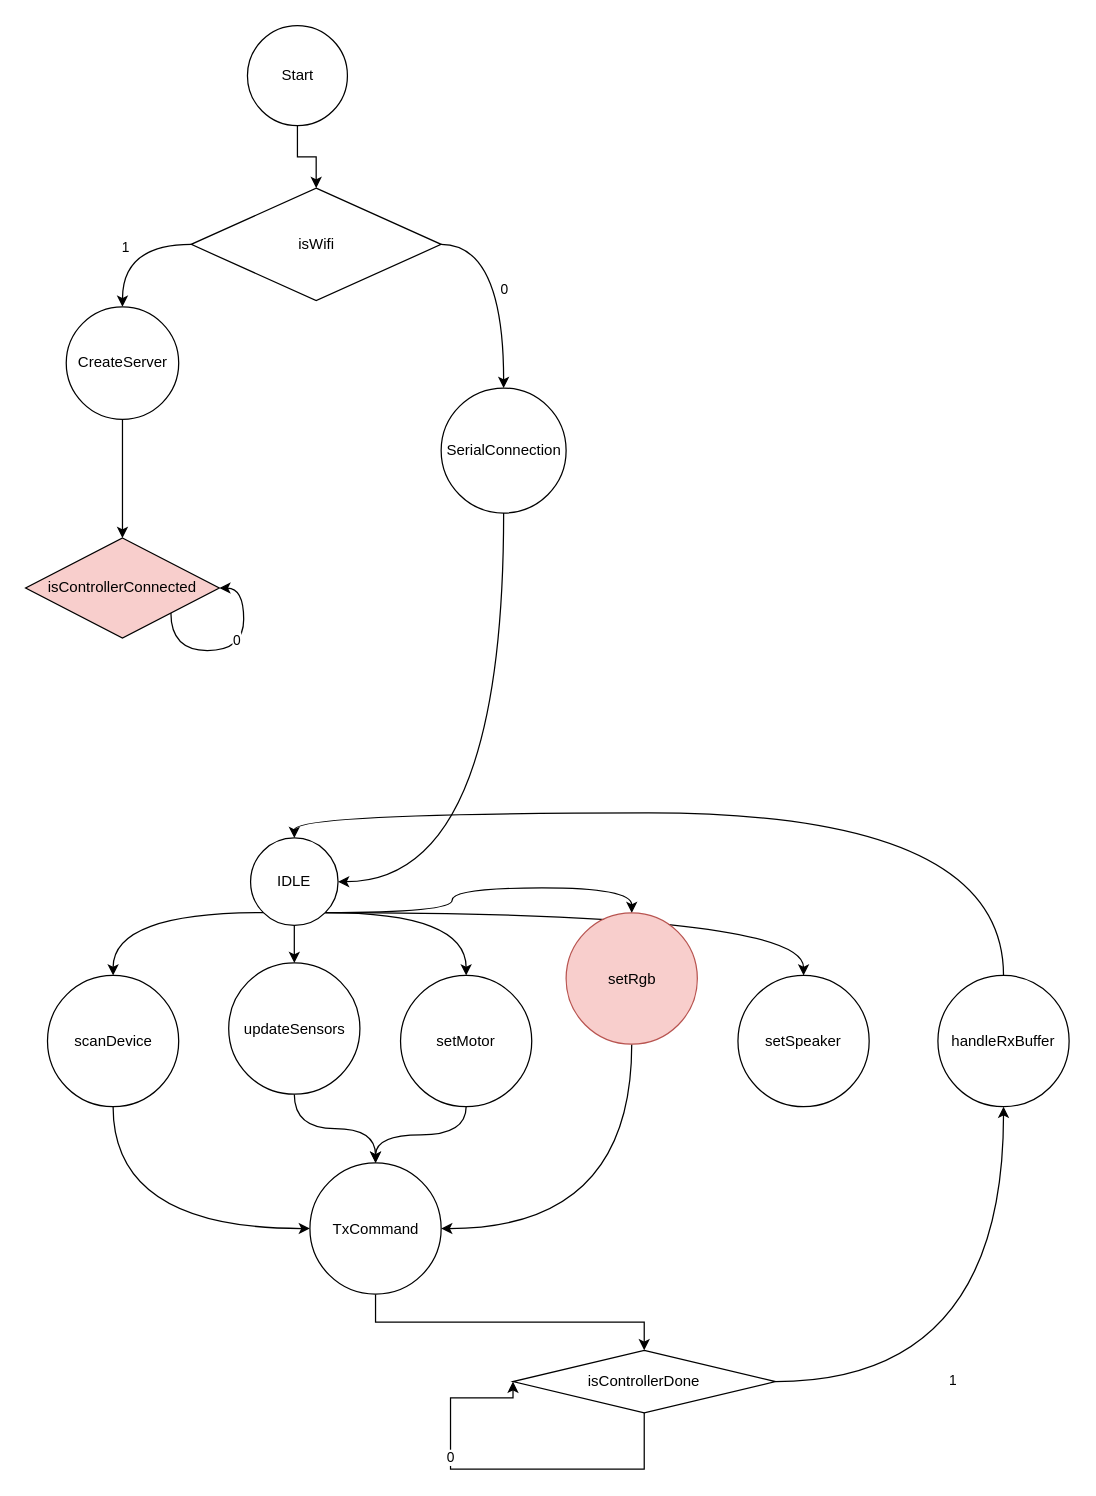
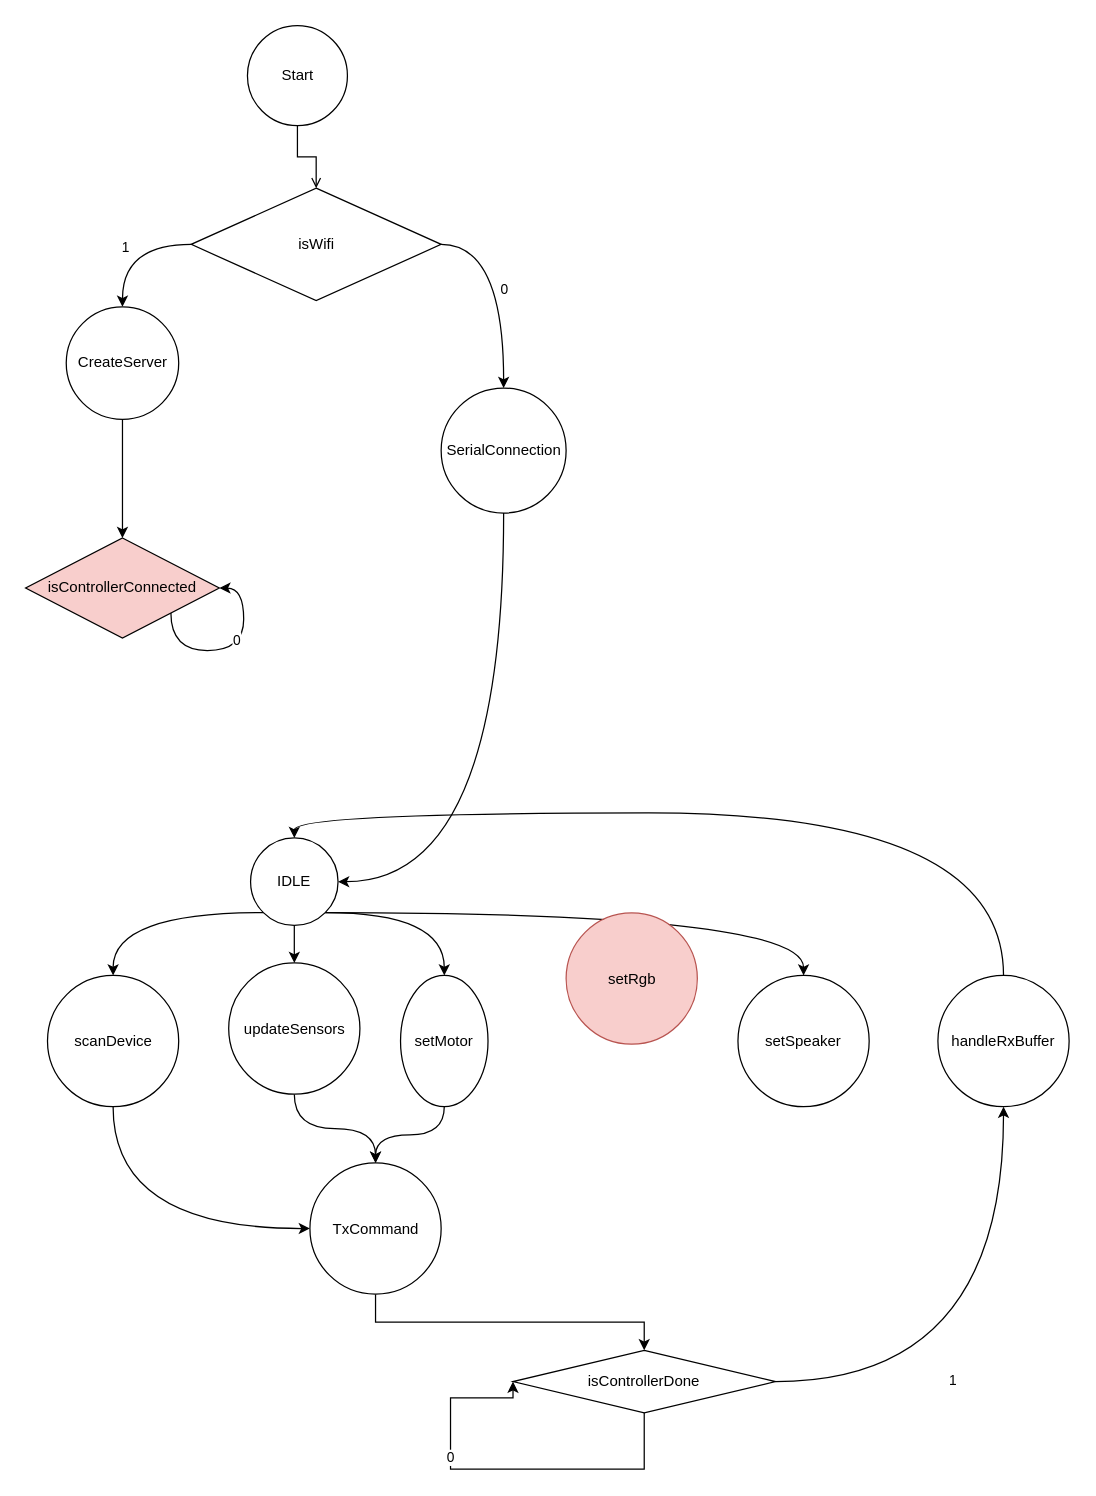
edge "Start" -> "isWifi": arrowhead classic -> open
edge "IDLE" -> "setRgb": removed
node "setMotor": size 131x131 -> 88x131
edge "setRgb" -> "TxCommand": removed
